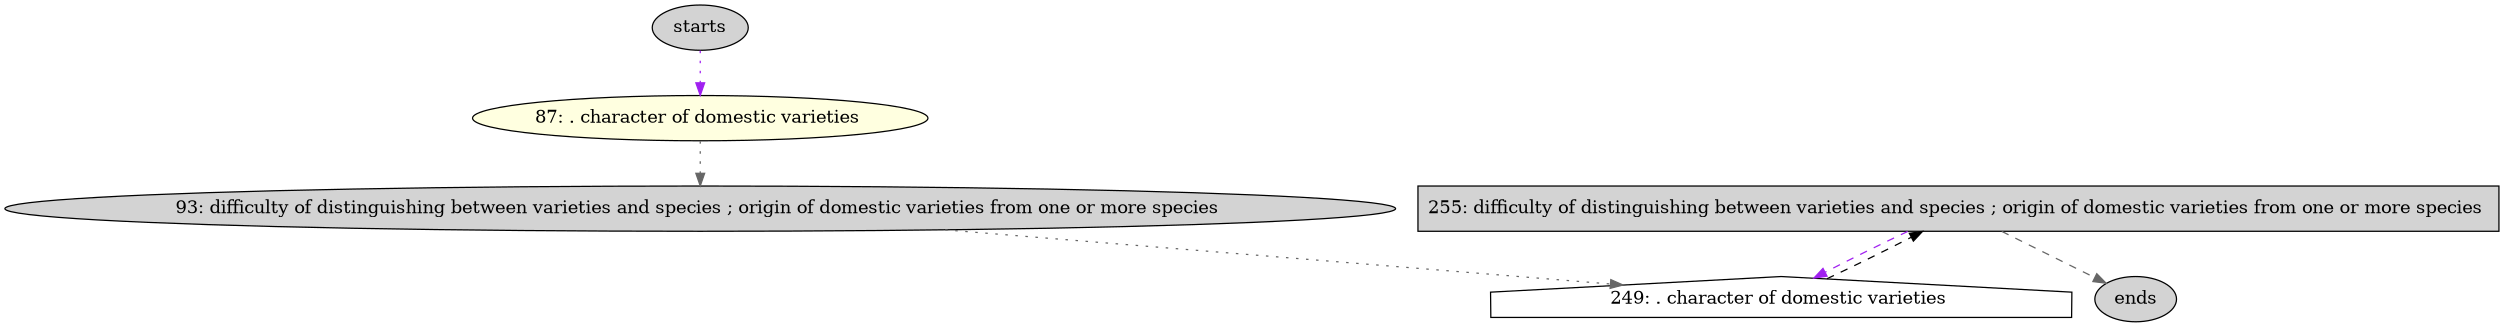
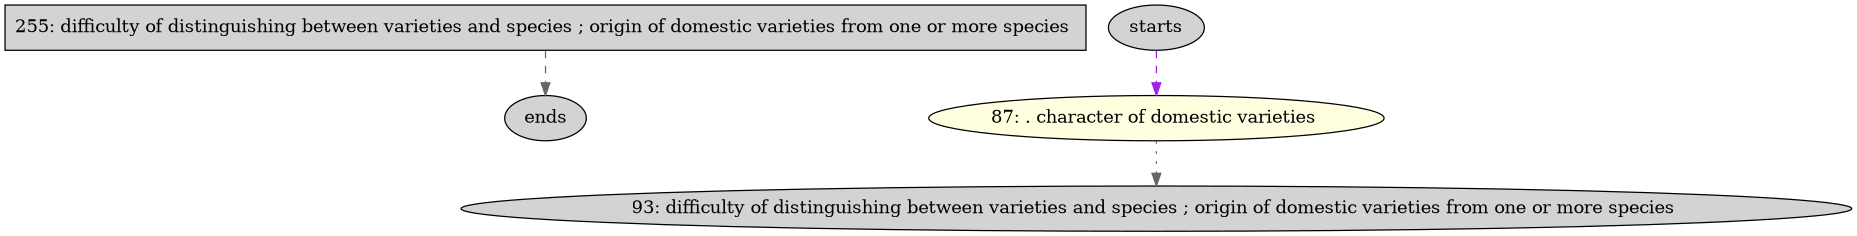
edge "starts" -> "87: . character of domestic varieties": style dotted -> dashed
node "249: . character of domestic varieties": removed
